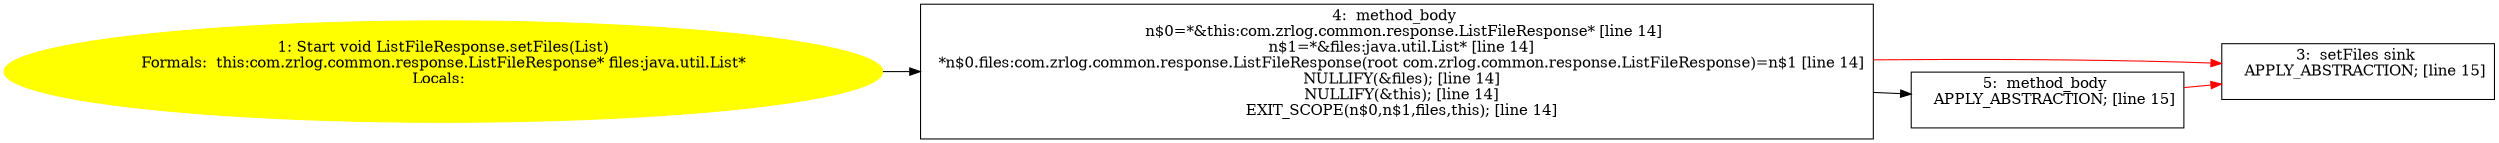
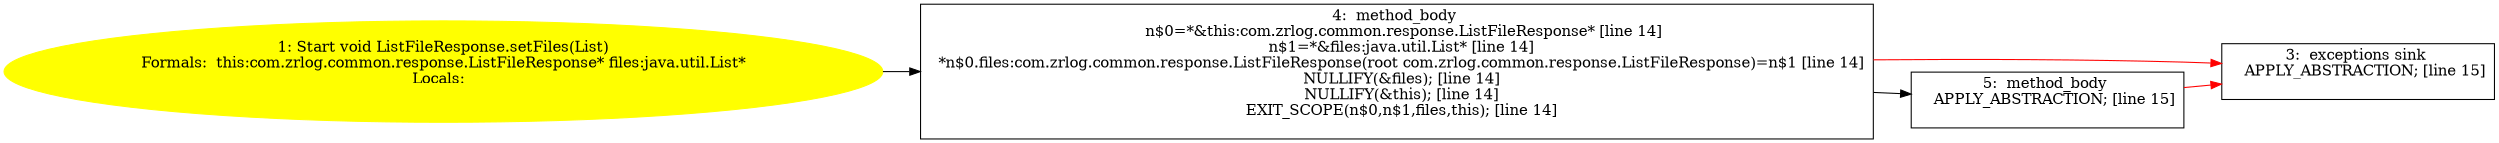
node "3:  setFiles sink APPLY_ABSTRACTION; [line 15]": label "3:  setFiles sink APPLY_ABSTRACTION; [line 15]" -> "3:  exceptions sink APPLY_ABSTRACTION; [line 15]"
